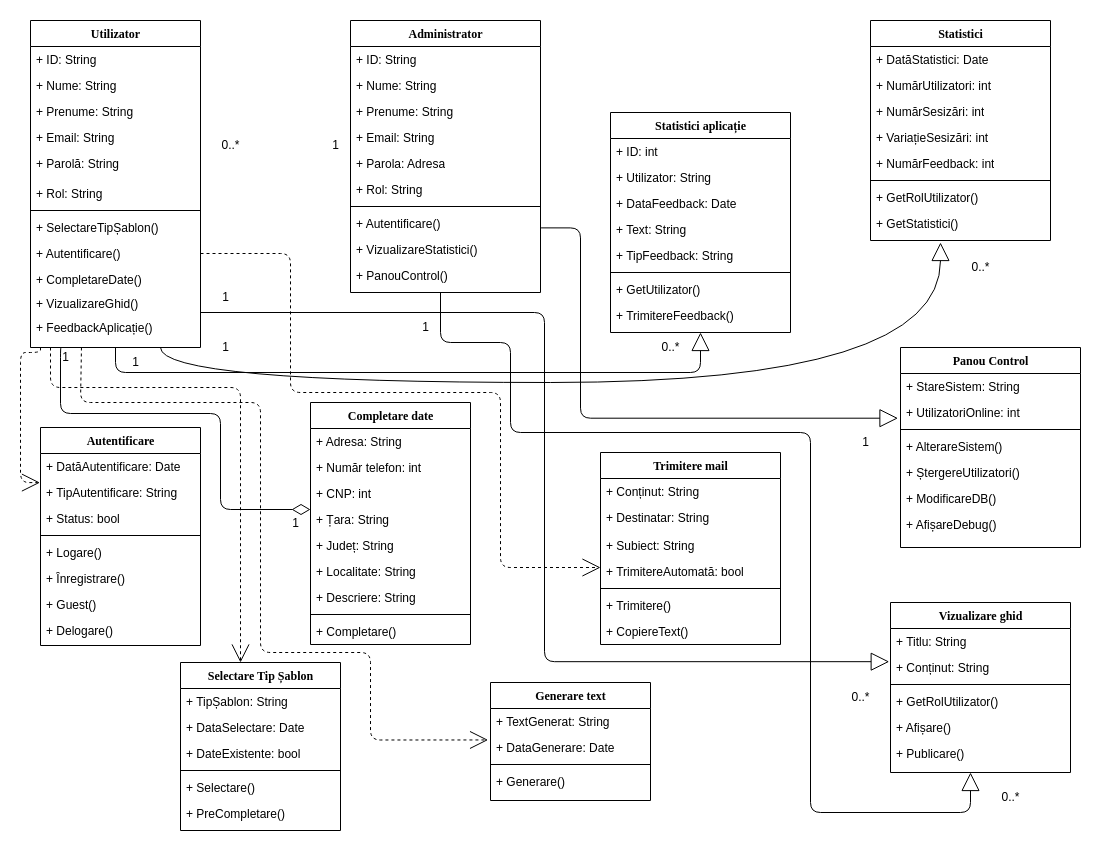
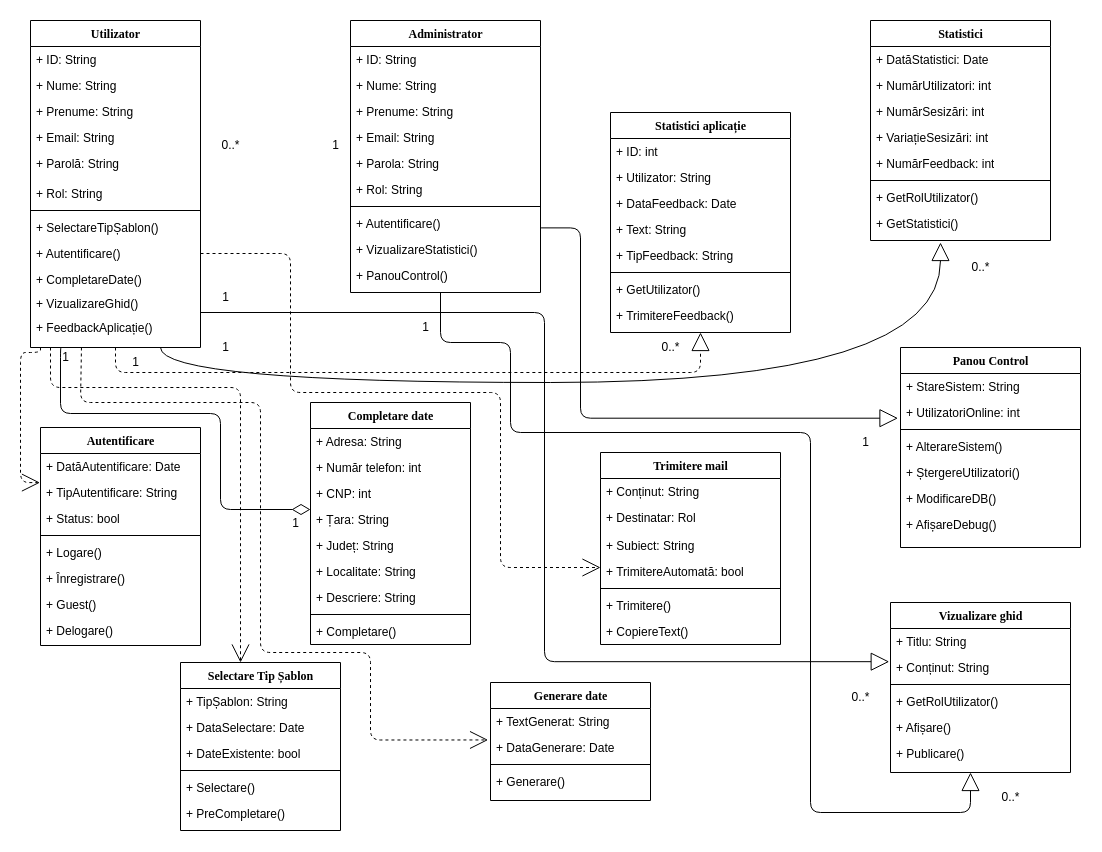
node "+ Parola: Adresa": label "+ Parola: Adresa" -> "+ Parola: String"
edge "Utilizator" -> "+ TrimitereFeedback()": style solid -> dashed
node "+ Destinatar: String": label "+ Destinatar: String" -> "+ Destinatar: Rol"
node "Generare text": label "Generare text" -> "Generare date"
